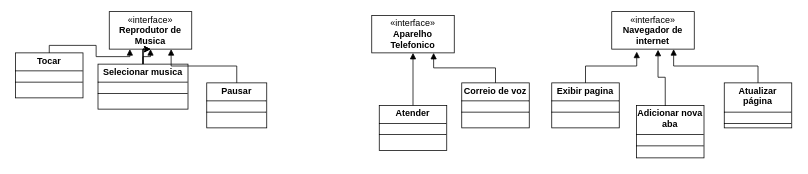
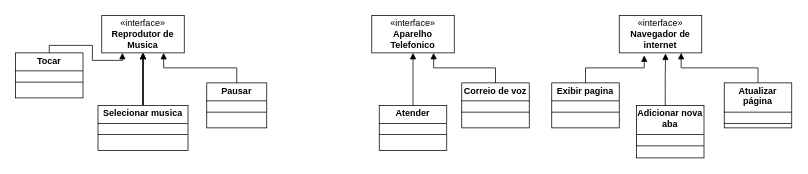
node "«interface» Reprodutor de Musica": moved (150, 30) -> (143, 34)
node "«interface» Navegador de internet": moved (653, 30) -> (660, 34)
node "Selecionar musica": moved (143, 87) -> (143, 128)
